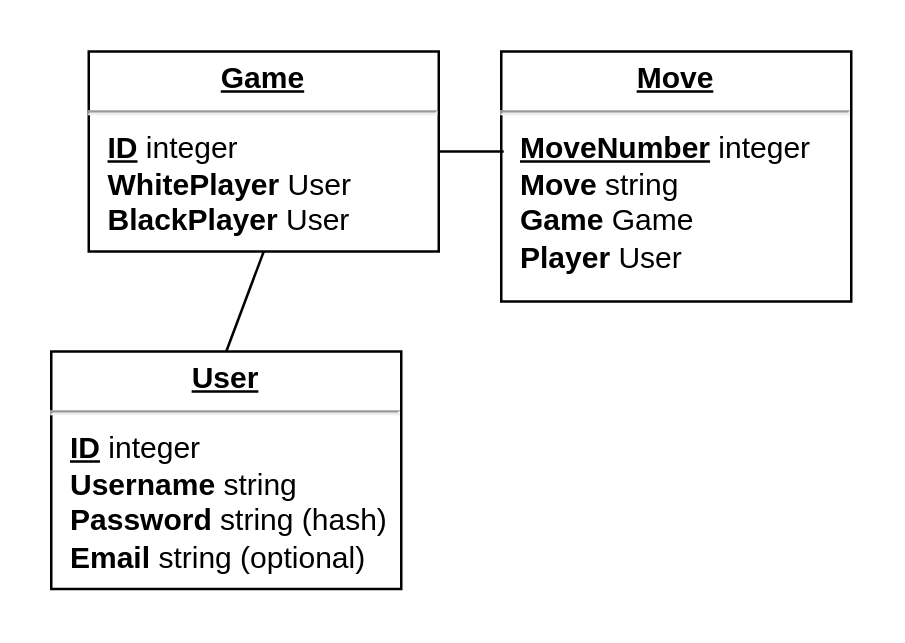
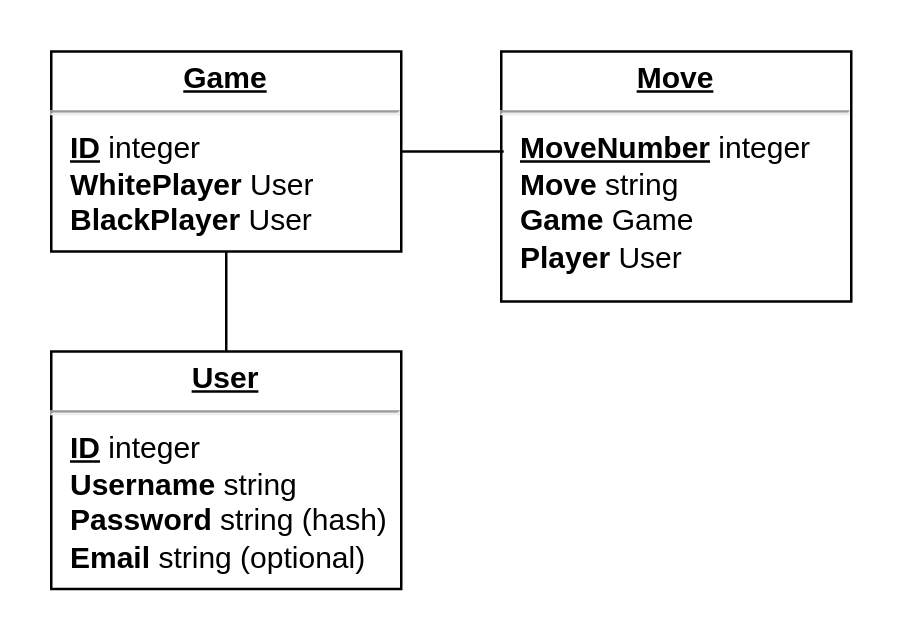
node "Game ID integer WhitePlayer User BlackPlayer User": moved (264, 151) -> (226, 151)
